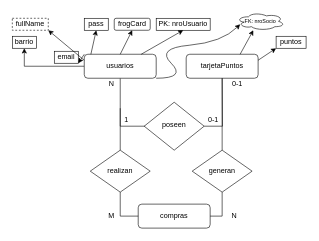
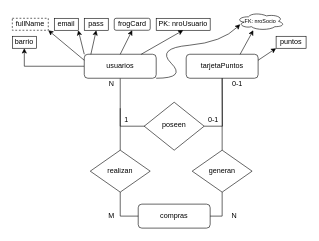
node "email": moved (66, 57) -> (66, 24)
